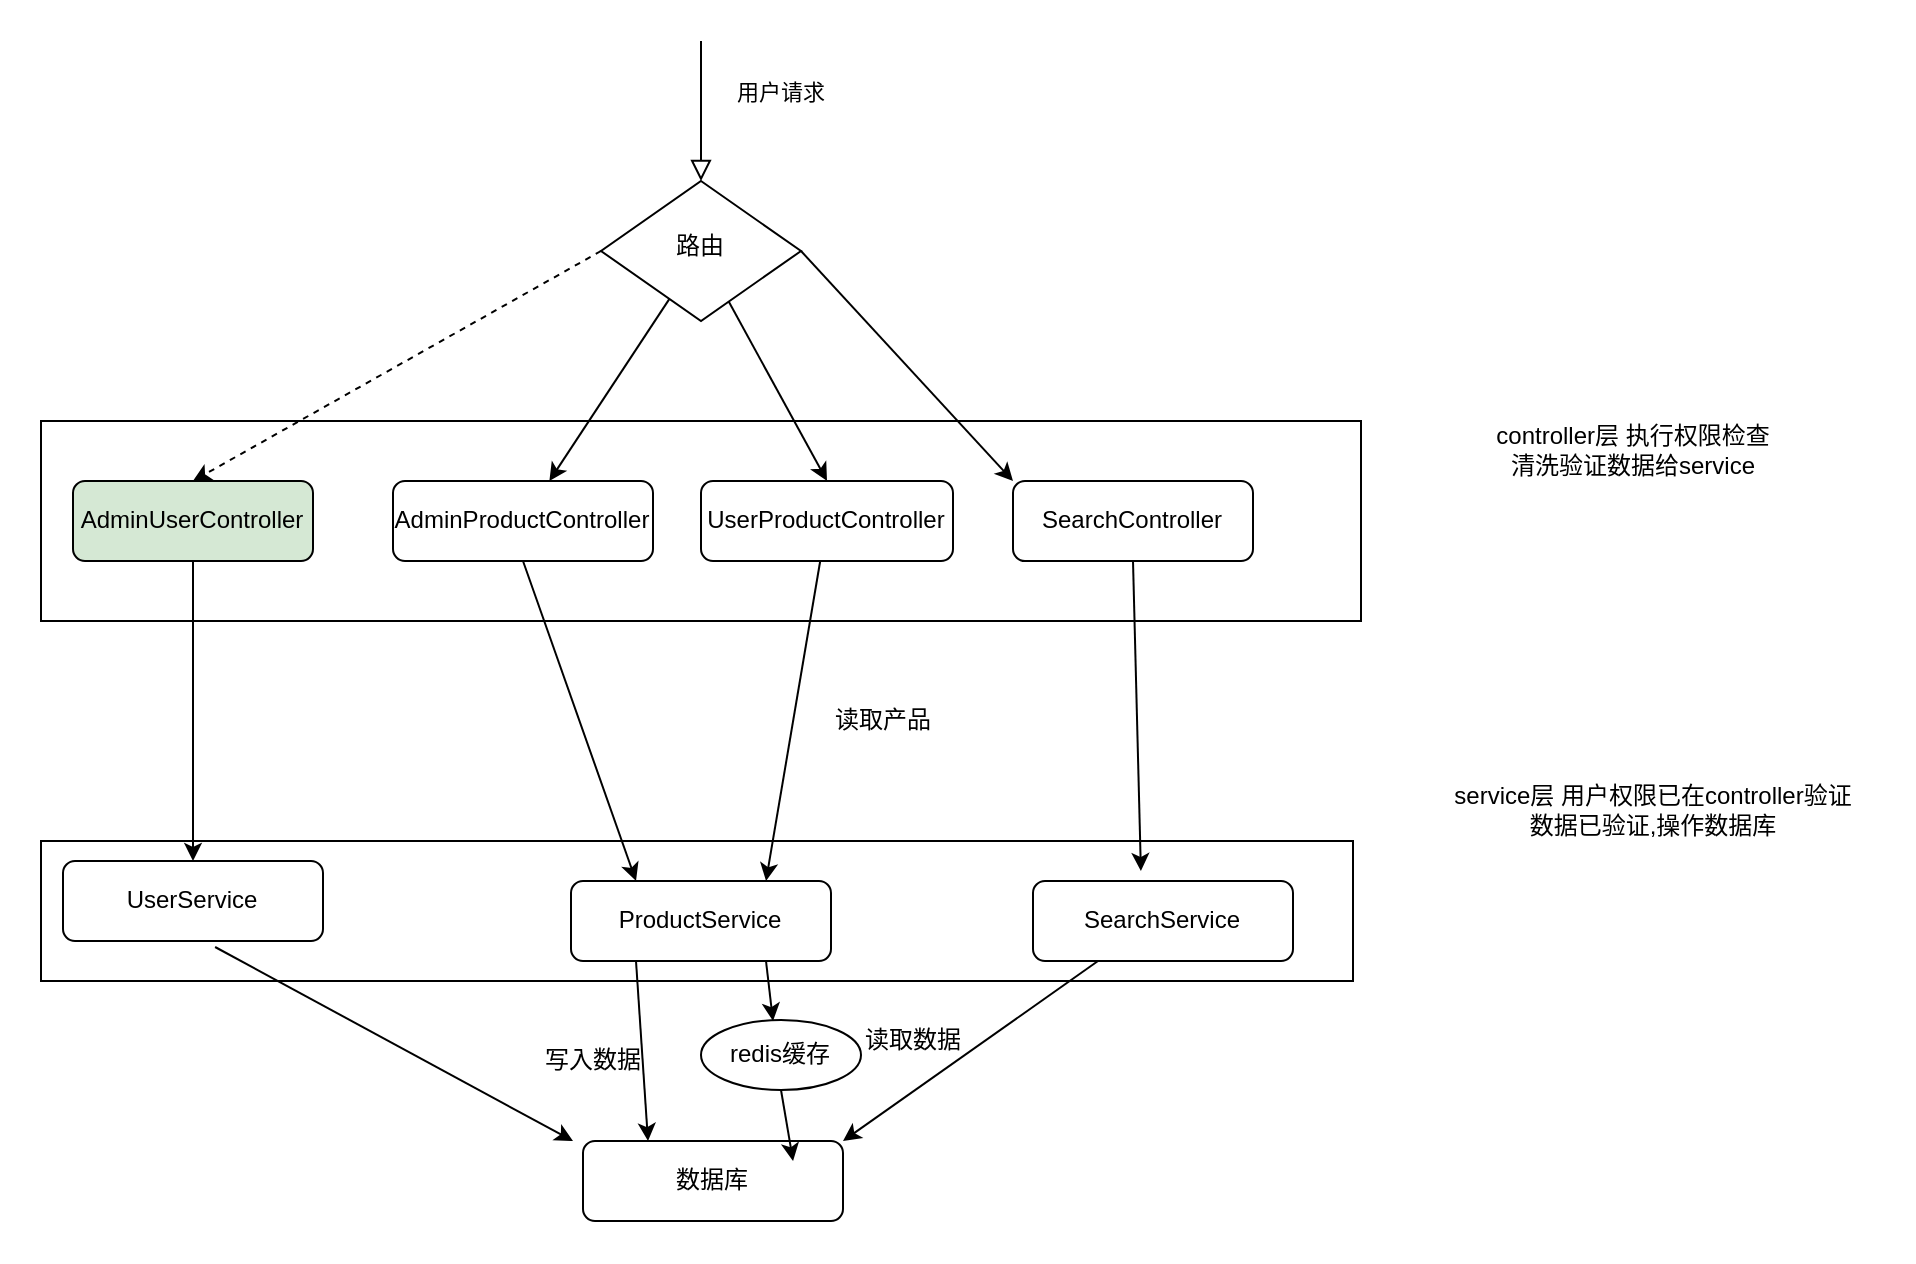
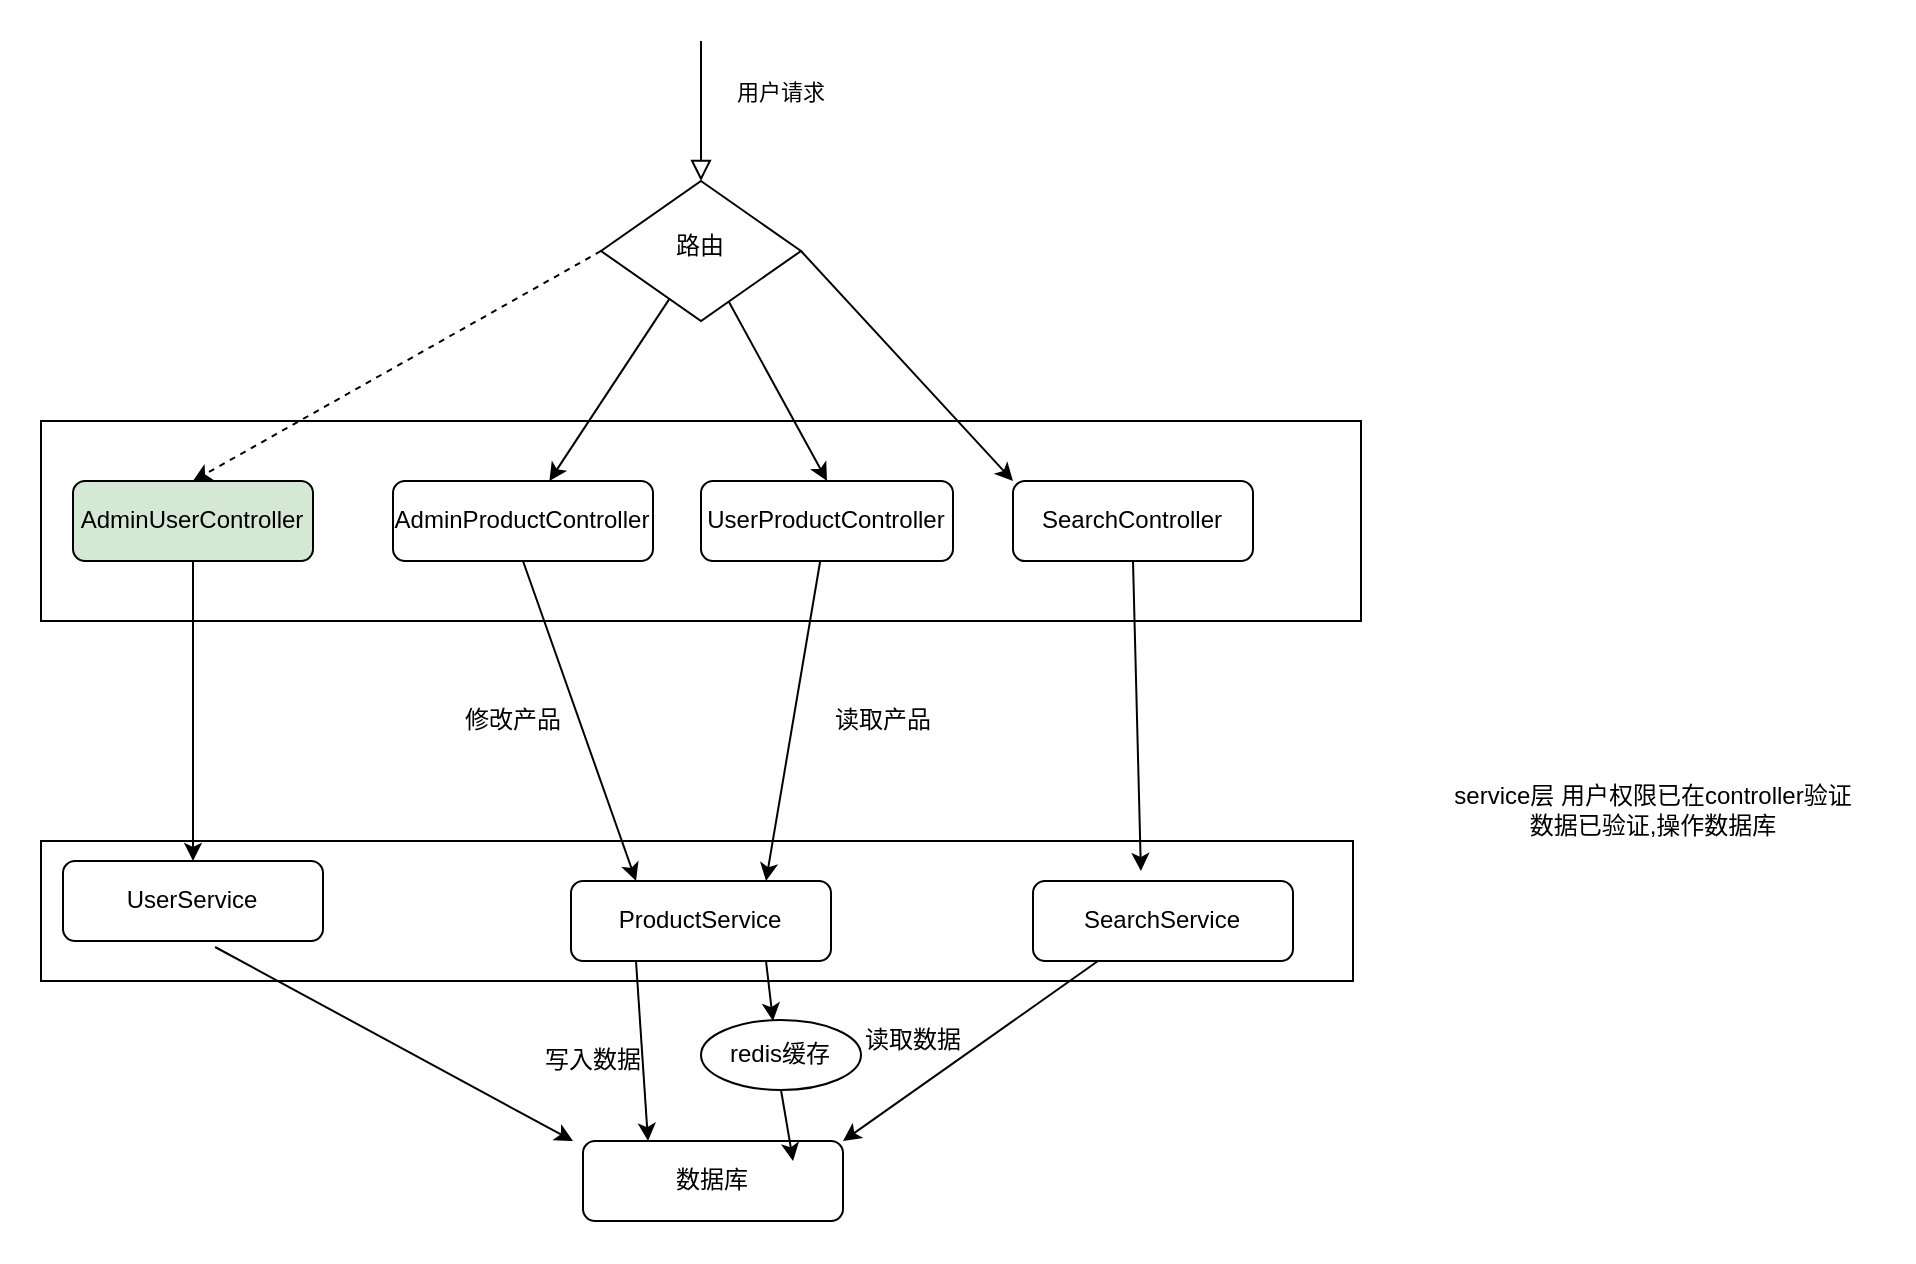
node "controller层 执行权限检查 清洗验证数据给service": removed
node "修改产品": added
